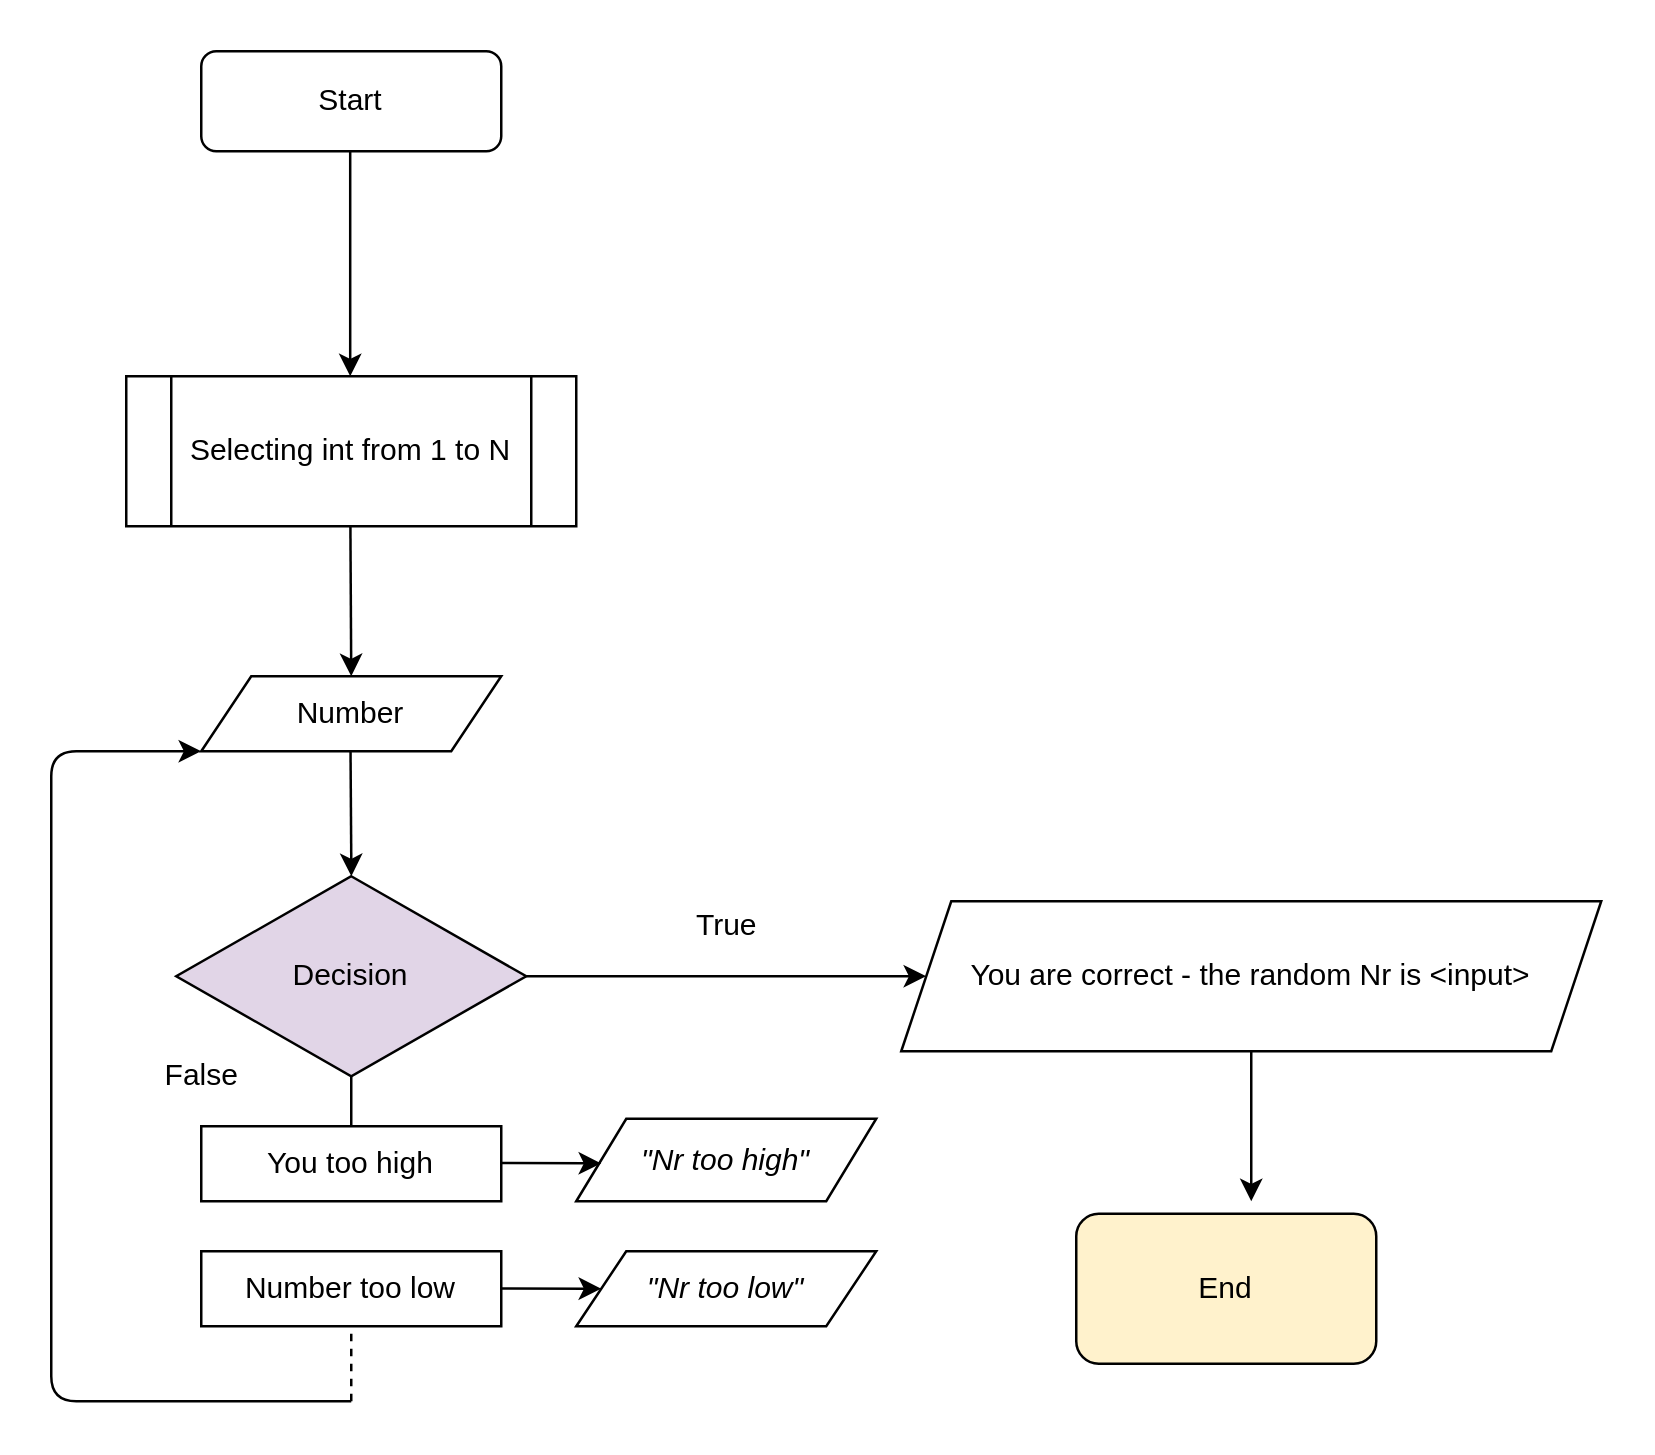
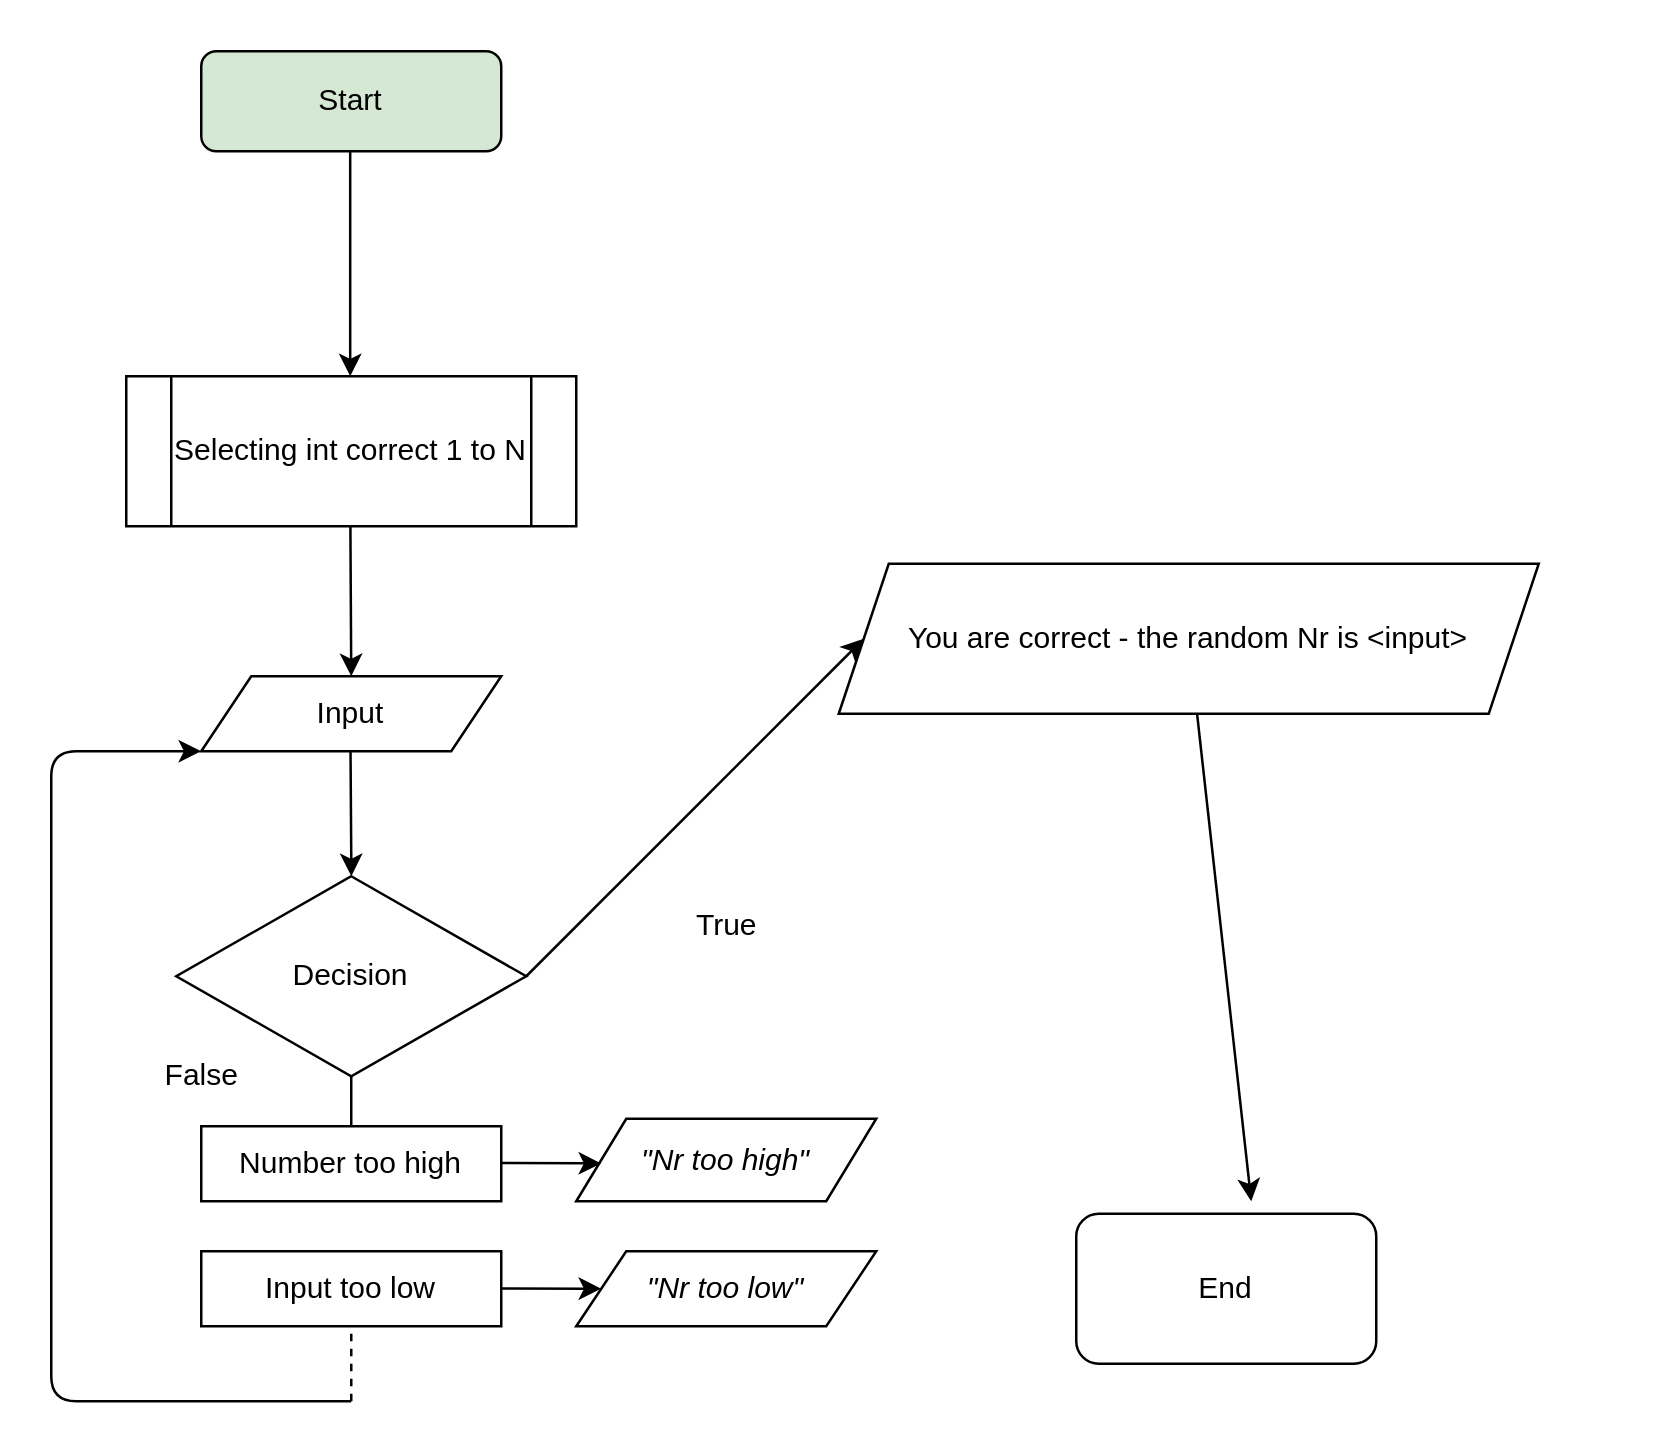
node "Start": fillcolor #ffffff -> #d5e8d4
node "Selecting int from 1 to N": label "Selecting int from 1 to N" -> "Selecting int correct 1 to N"
node "Number": label "Number" -> "Input"
node "Decision": fillcolor #e1d5e7 -> #ffffff
node "You are correct - the random Nr is <input>": moved (1251, 976) -> (1189, 639)
node "You too high": label "You too high" -> "Number too high"
node "Number too low": label "Number too low" -> "Input too low"
node "End": fillcolor #fff2cc -> #ffffff
